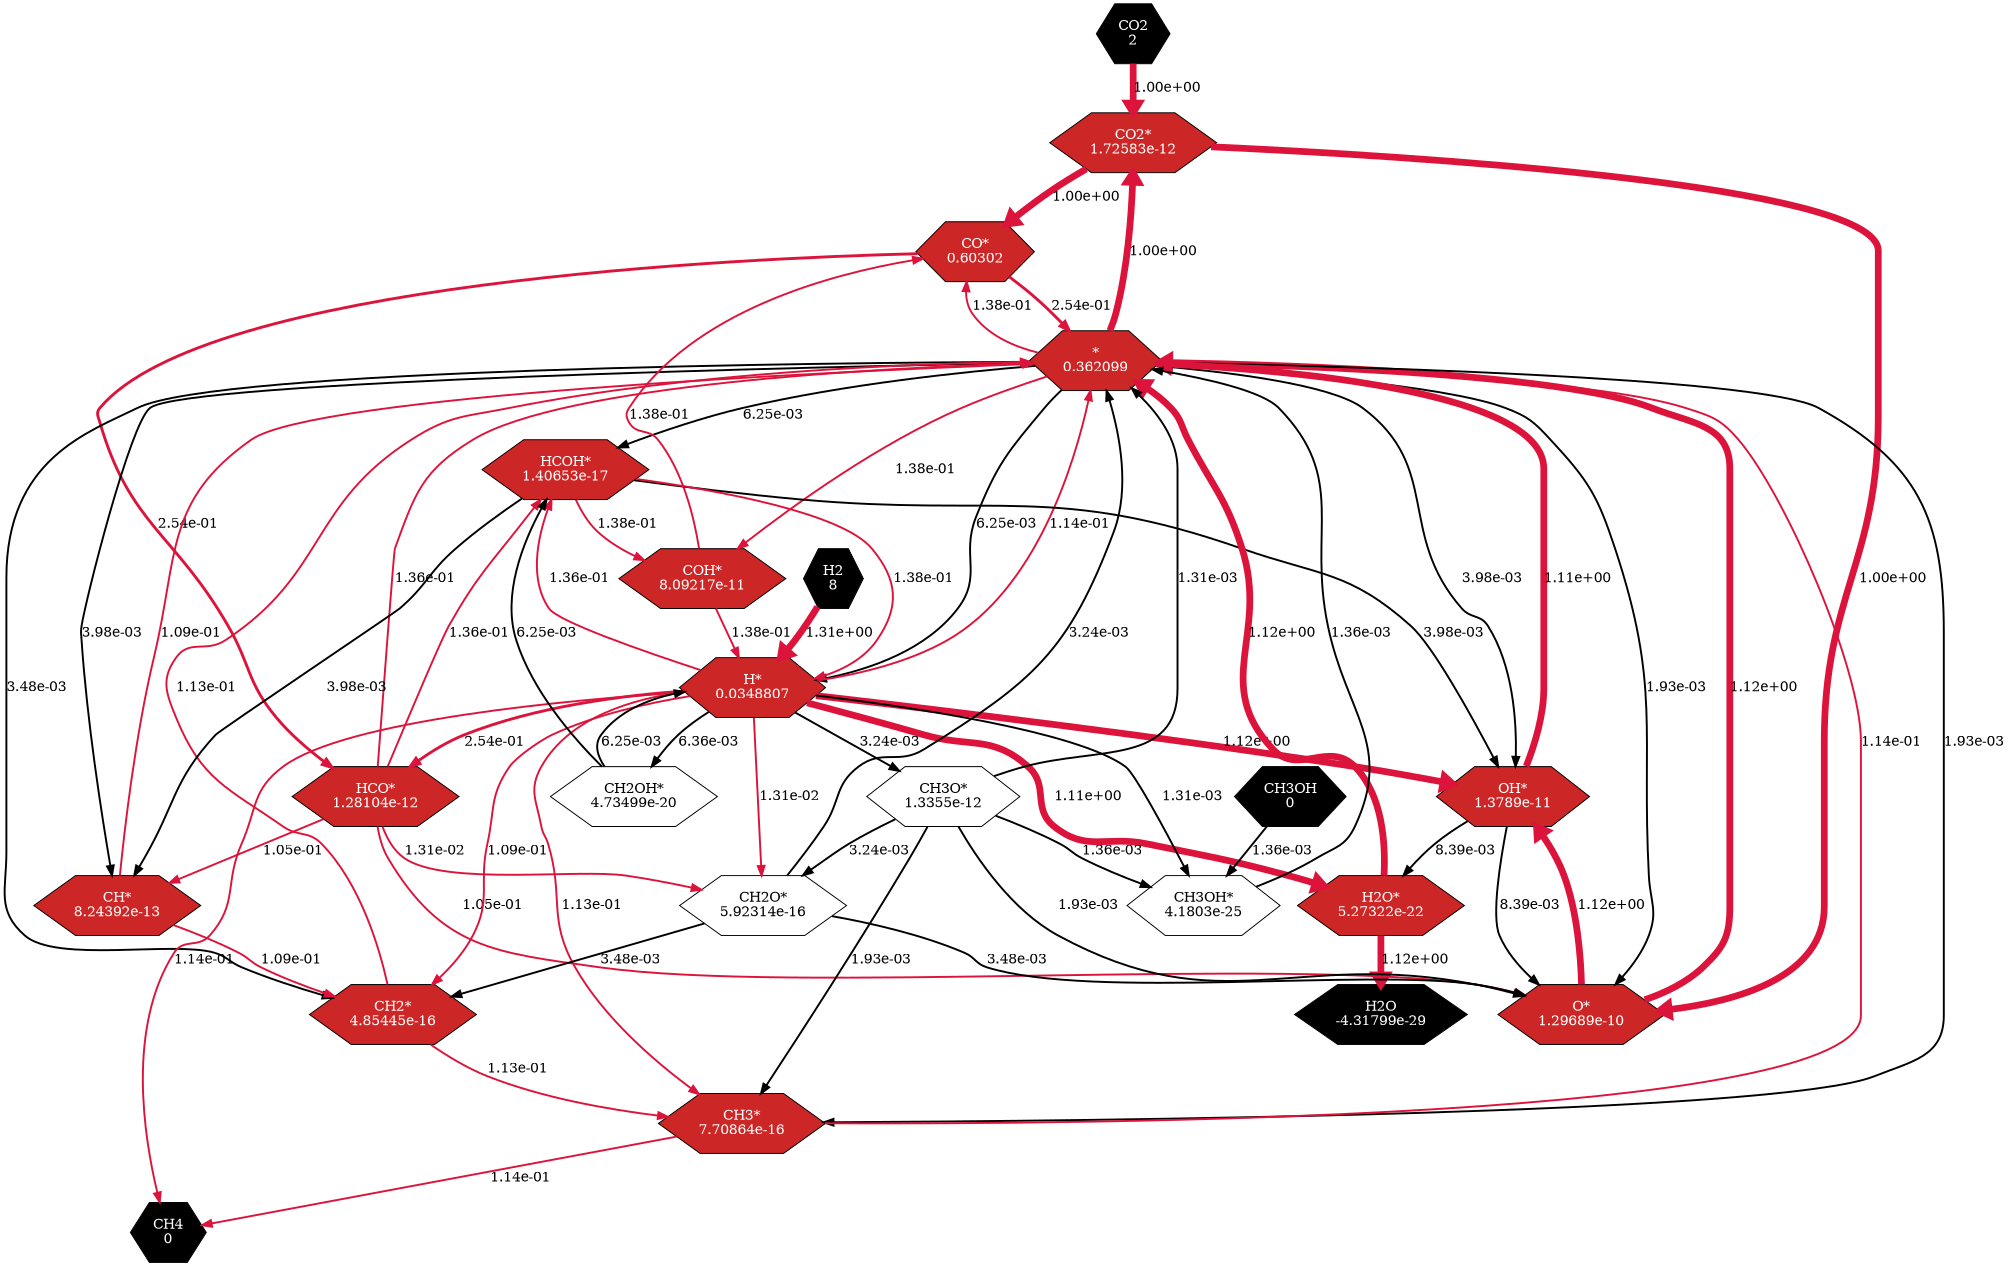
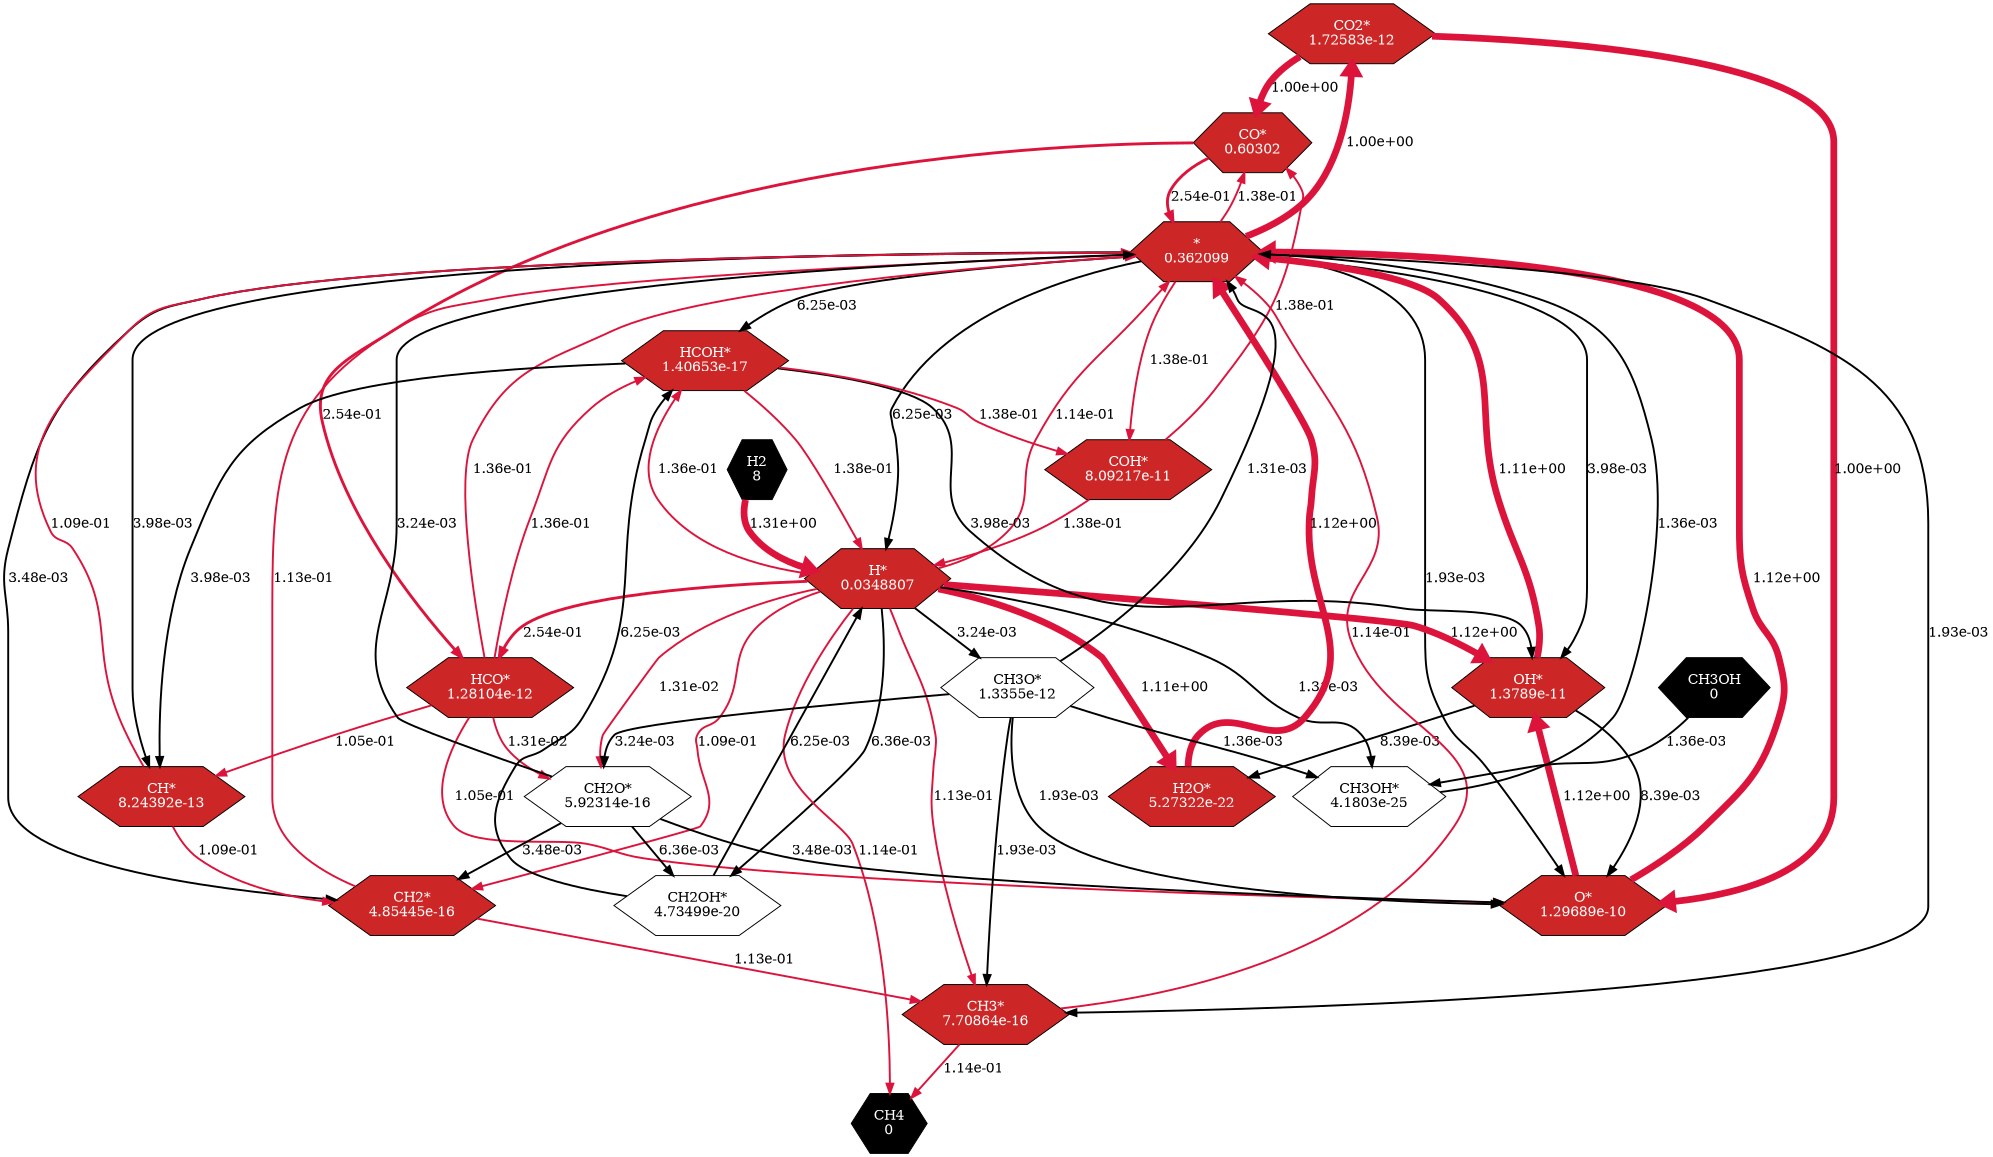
node "CO2 2": removed
edge "CH2O* 5.92314e-16" -> "CH2OH* 4.73499e-20": added, label "6.36e-03"
node "H2O -4.31799e-29": removed
